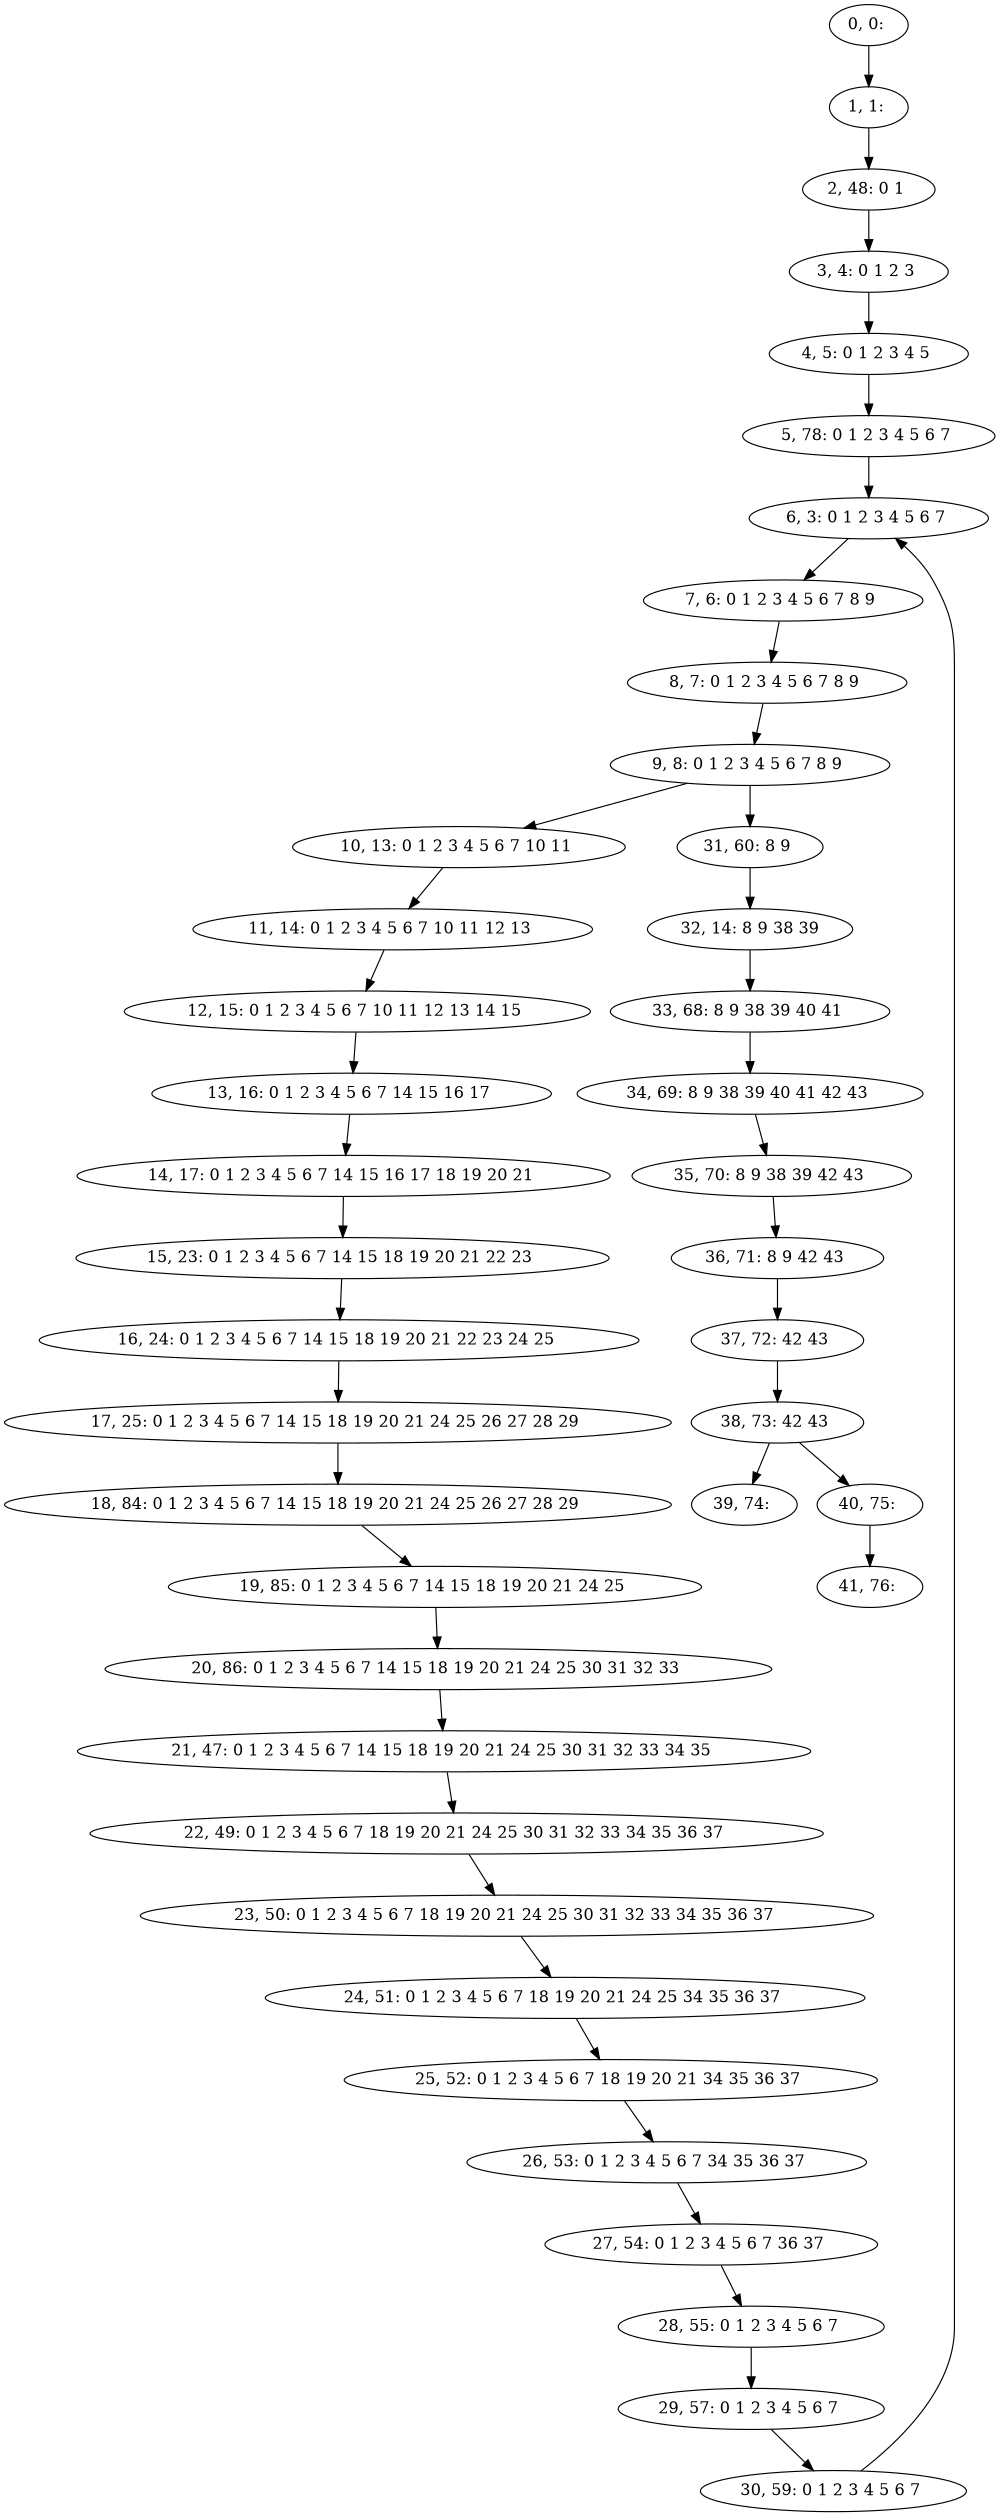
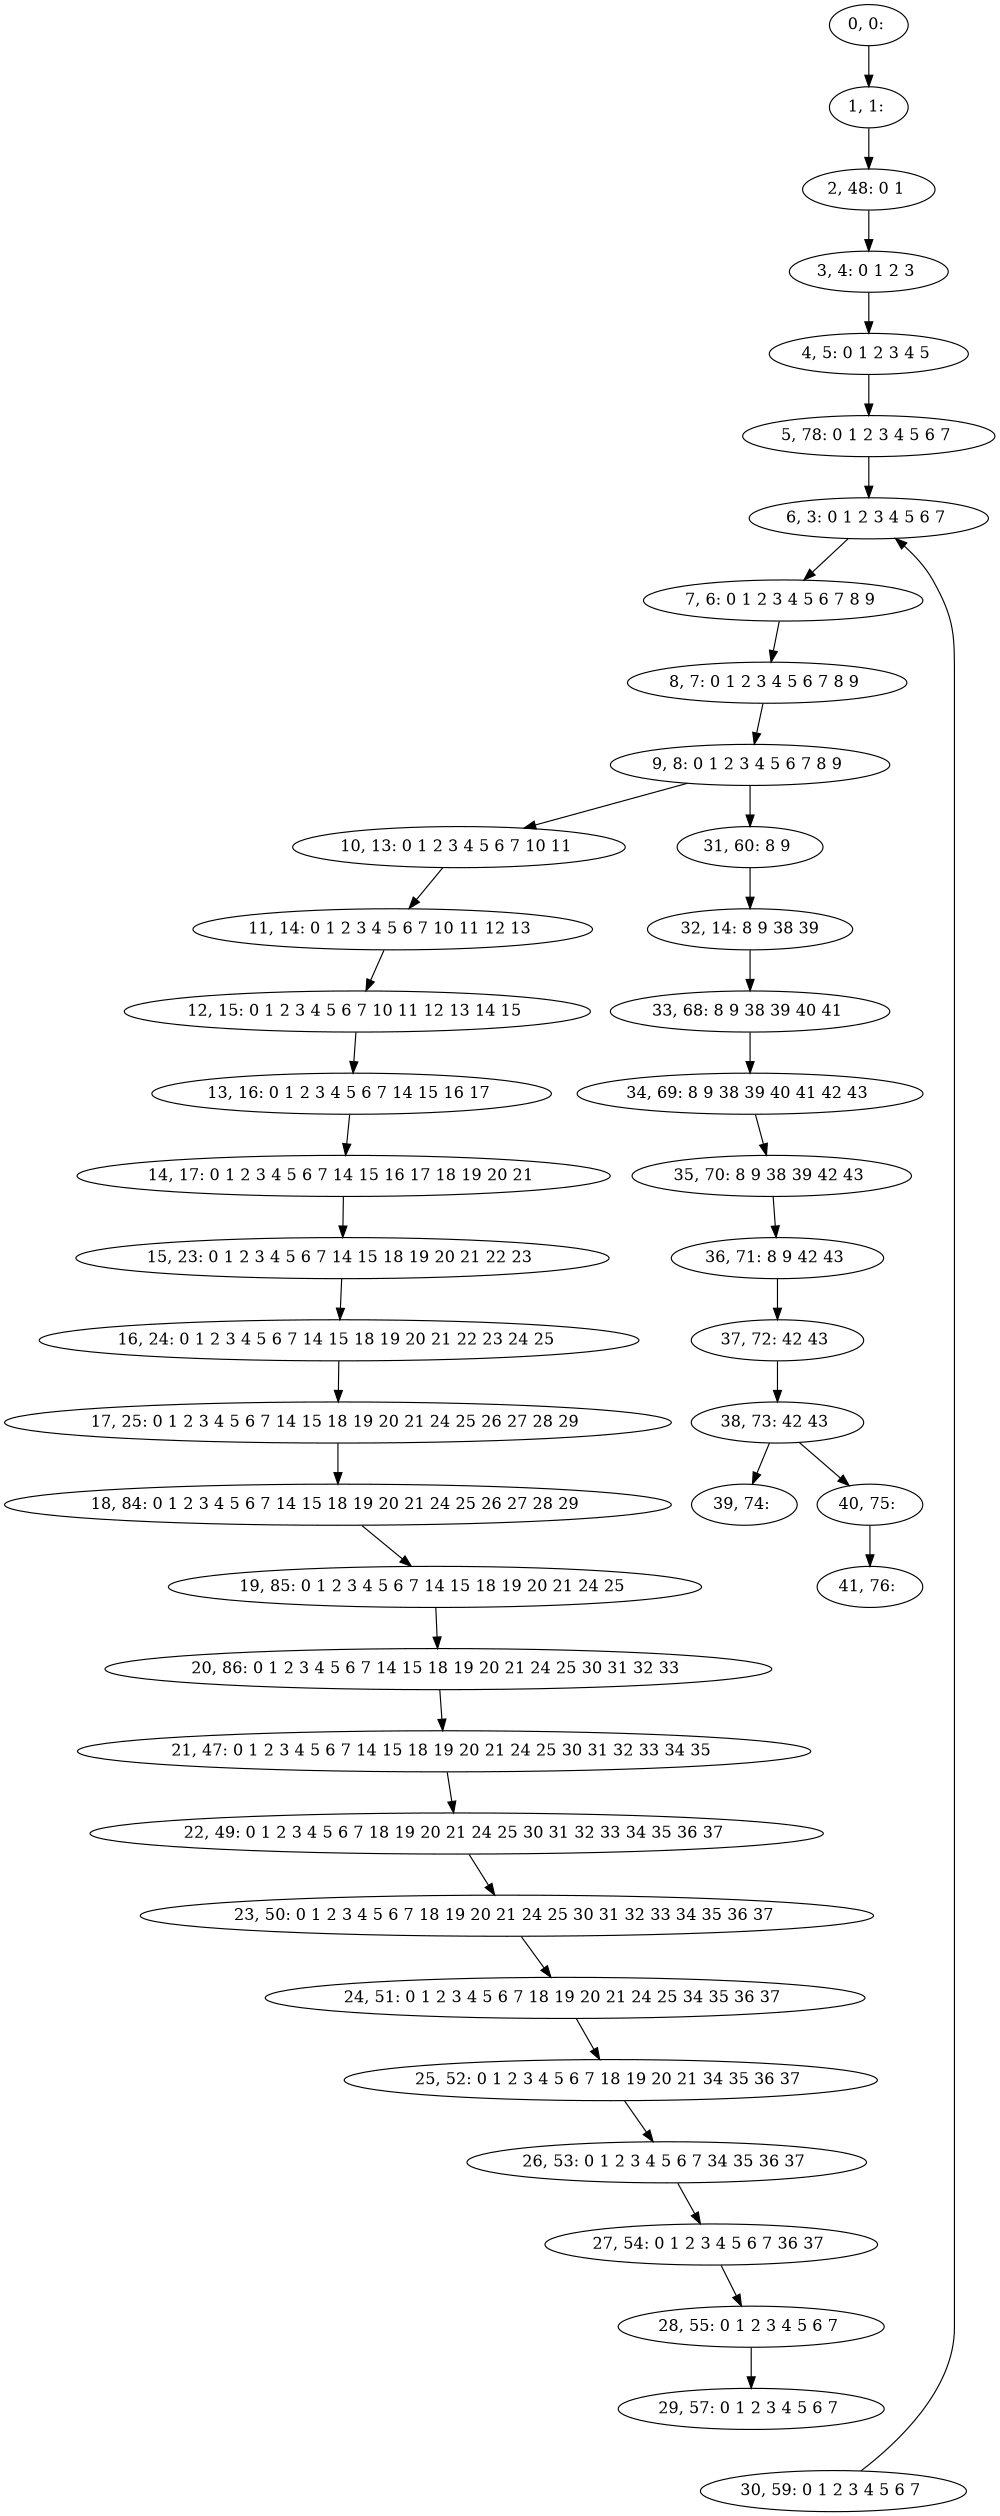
edge "29, 57: 0 1 2 3 4 5 6 7" -> "30, 59: 0 1 2 3 4 5 6 7": removed
